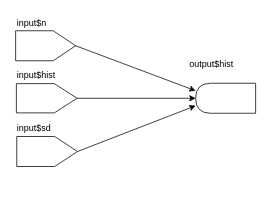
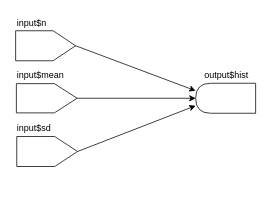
node "output$hist": moved (214, 64) -> (229, 75)
node "input$hist": label "input$hist" -> "input$mean"
